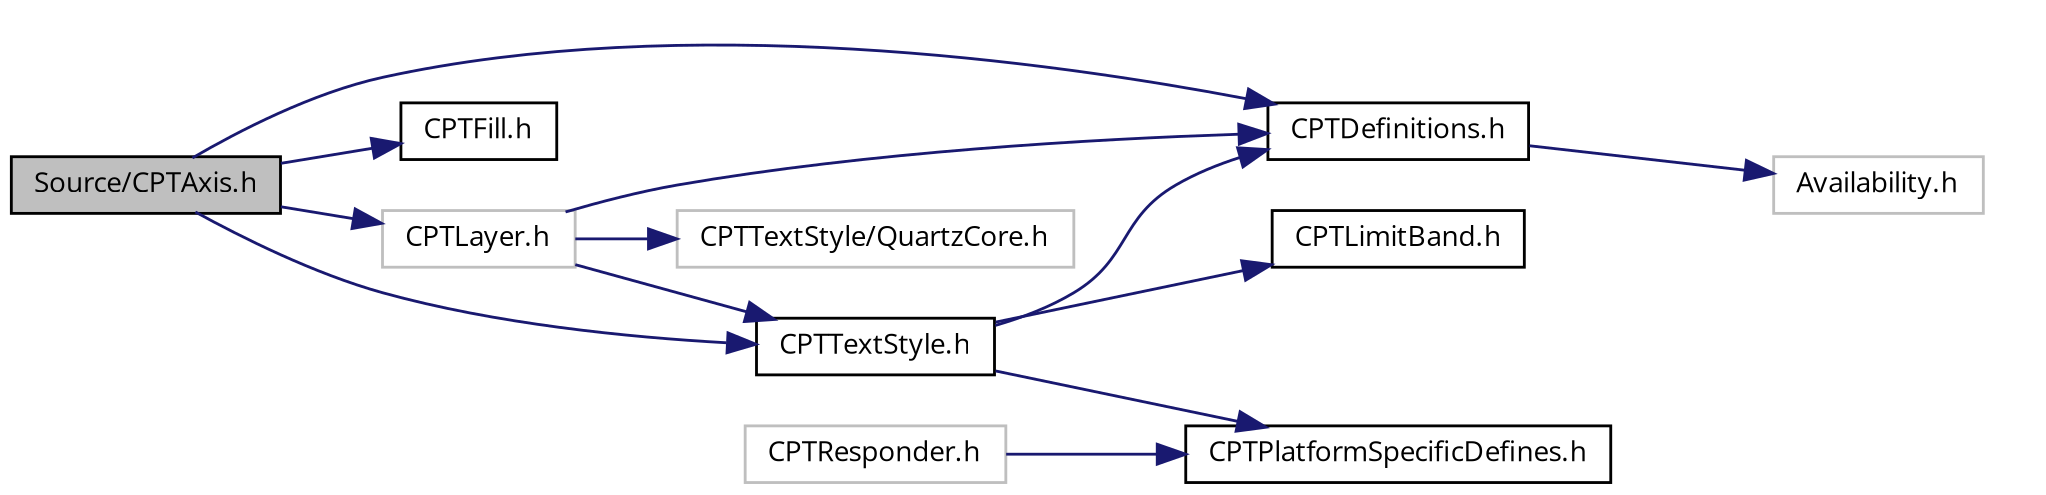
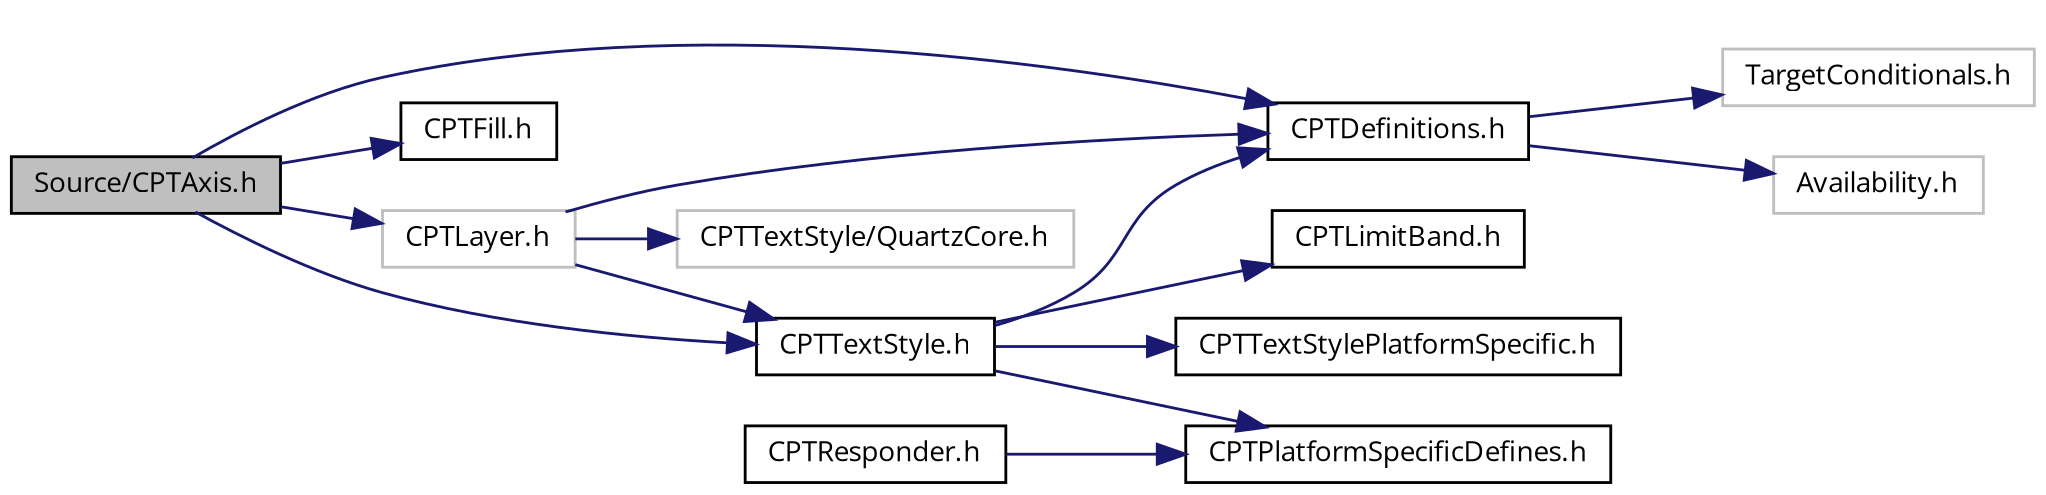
node "TargetConditionals.h": added
node "CPTTextStylePlatformSpecific.h": added
node "CPTResponder.h": color grey75 -> black
